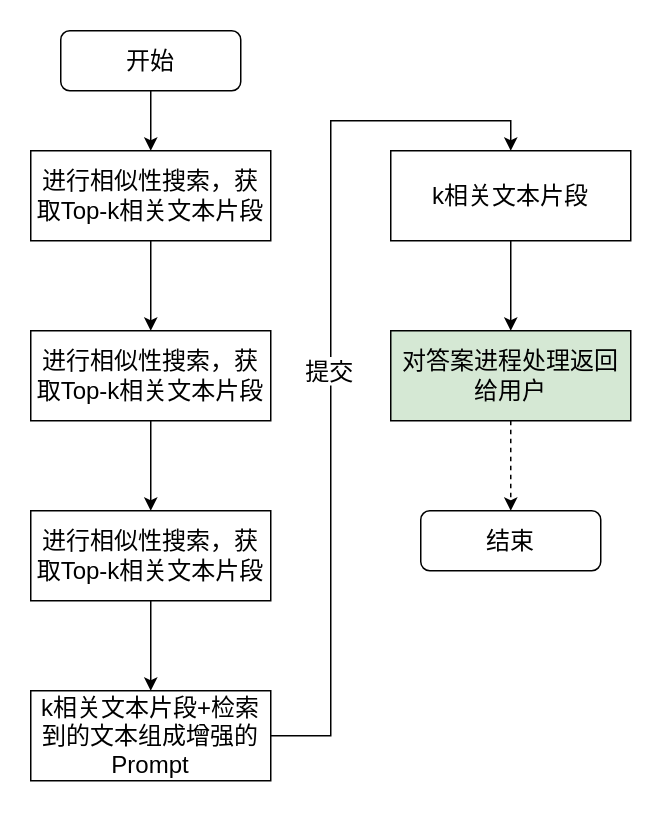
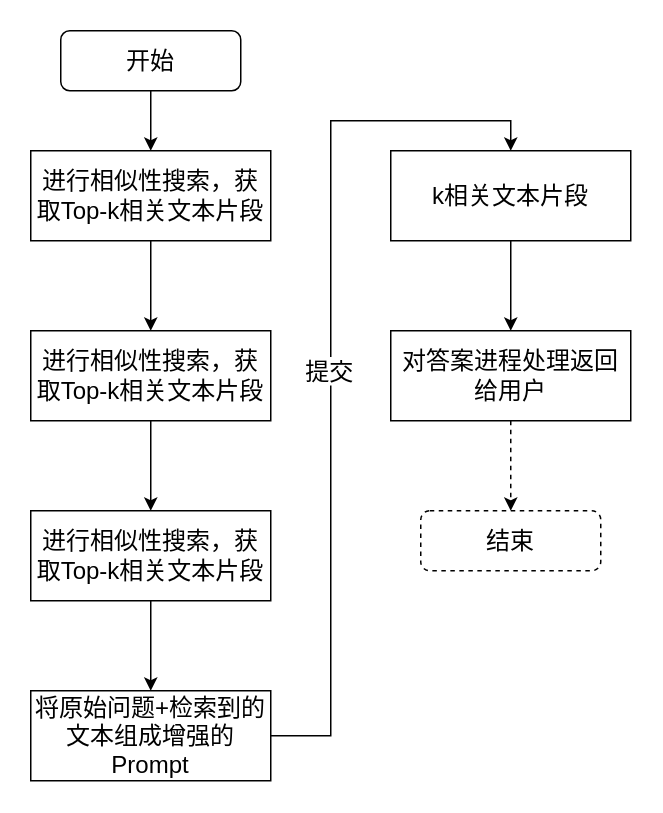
node "对答案进程处理返回给用户": fillcolor #d5e8d4 -> #ffffff
node "结束": style solid -> dashed
node "k相关文本片段+检索到的文本组成增强的Prompt": label "k相关文本片段+检索到的文本组成增强的Prompt" -> "将原始问题+检索到的文本组成增强的Prompt"
